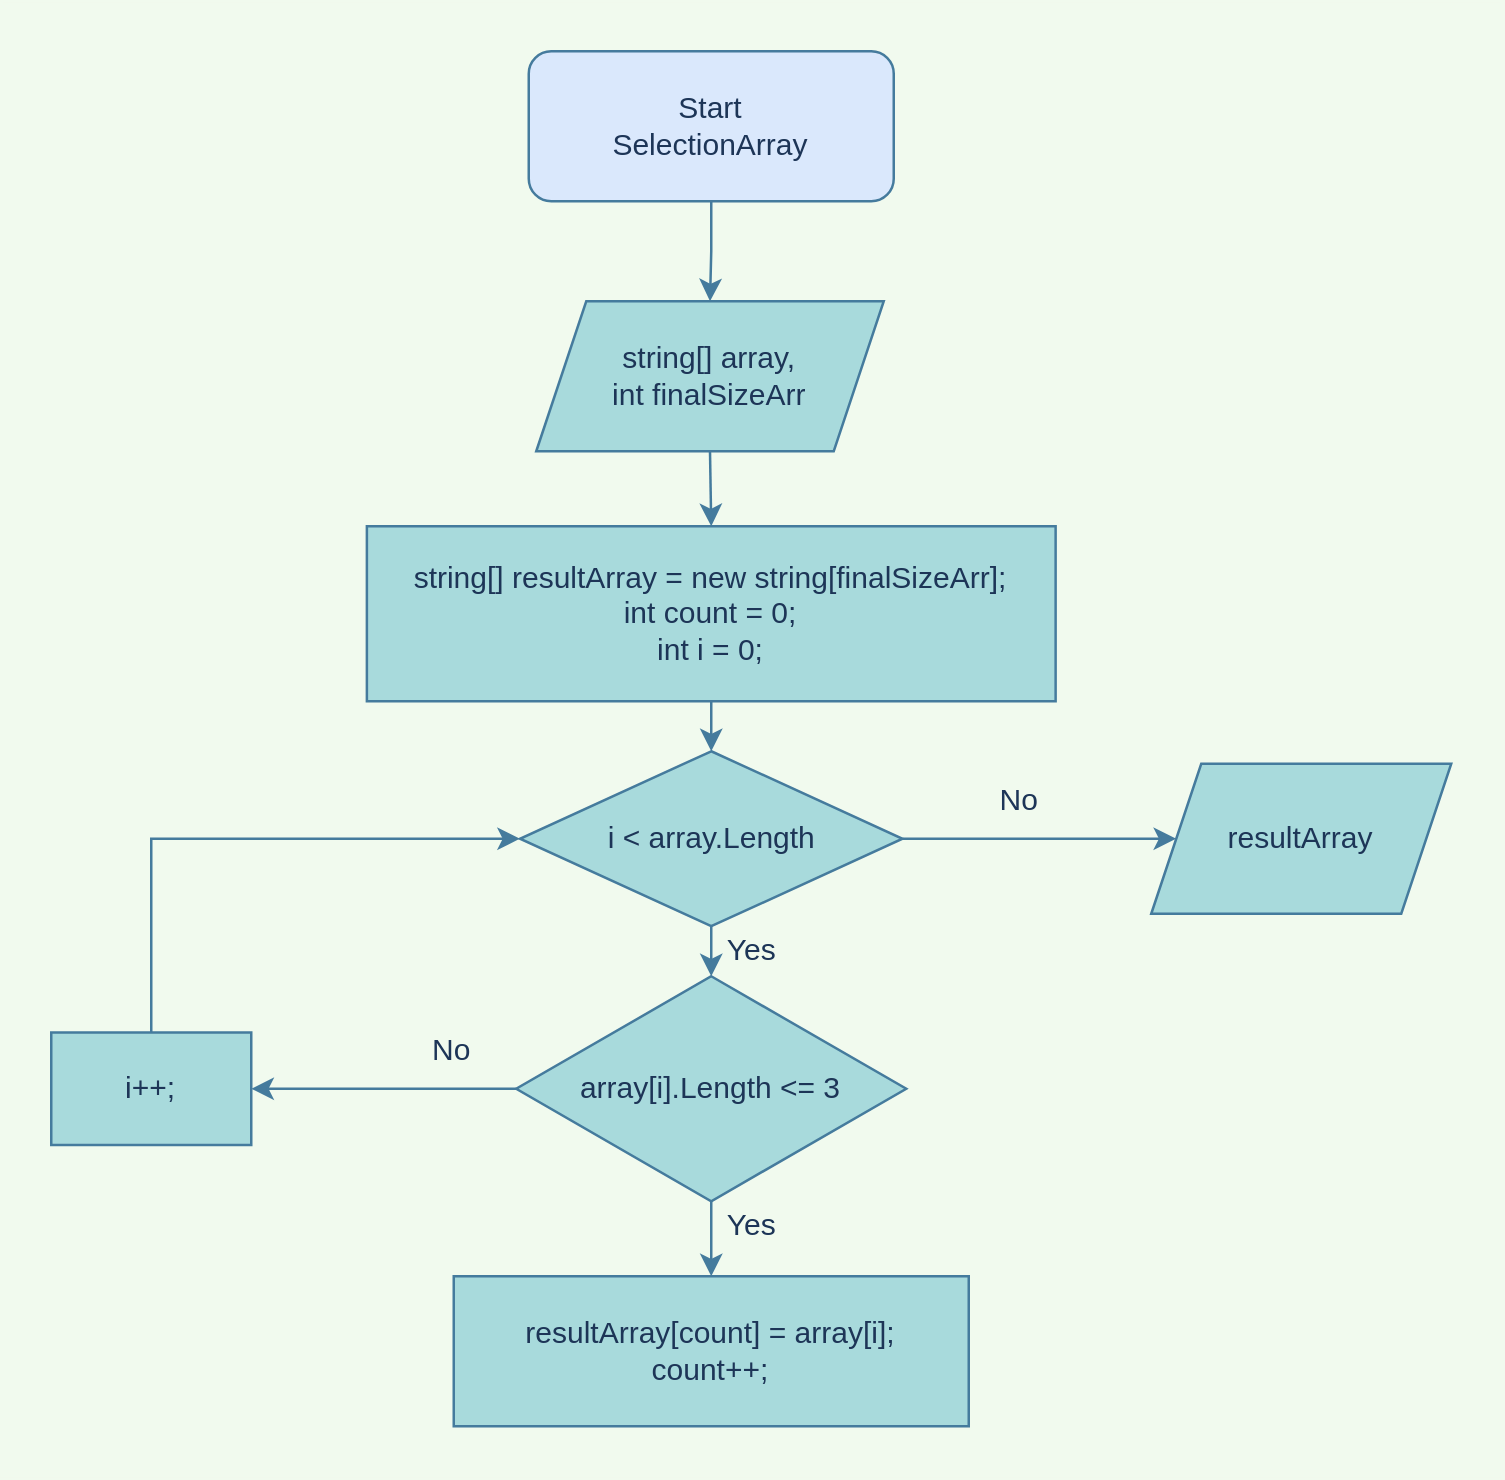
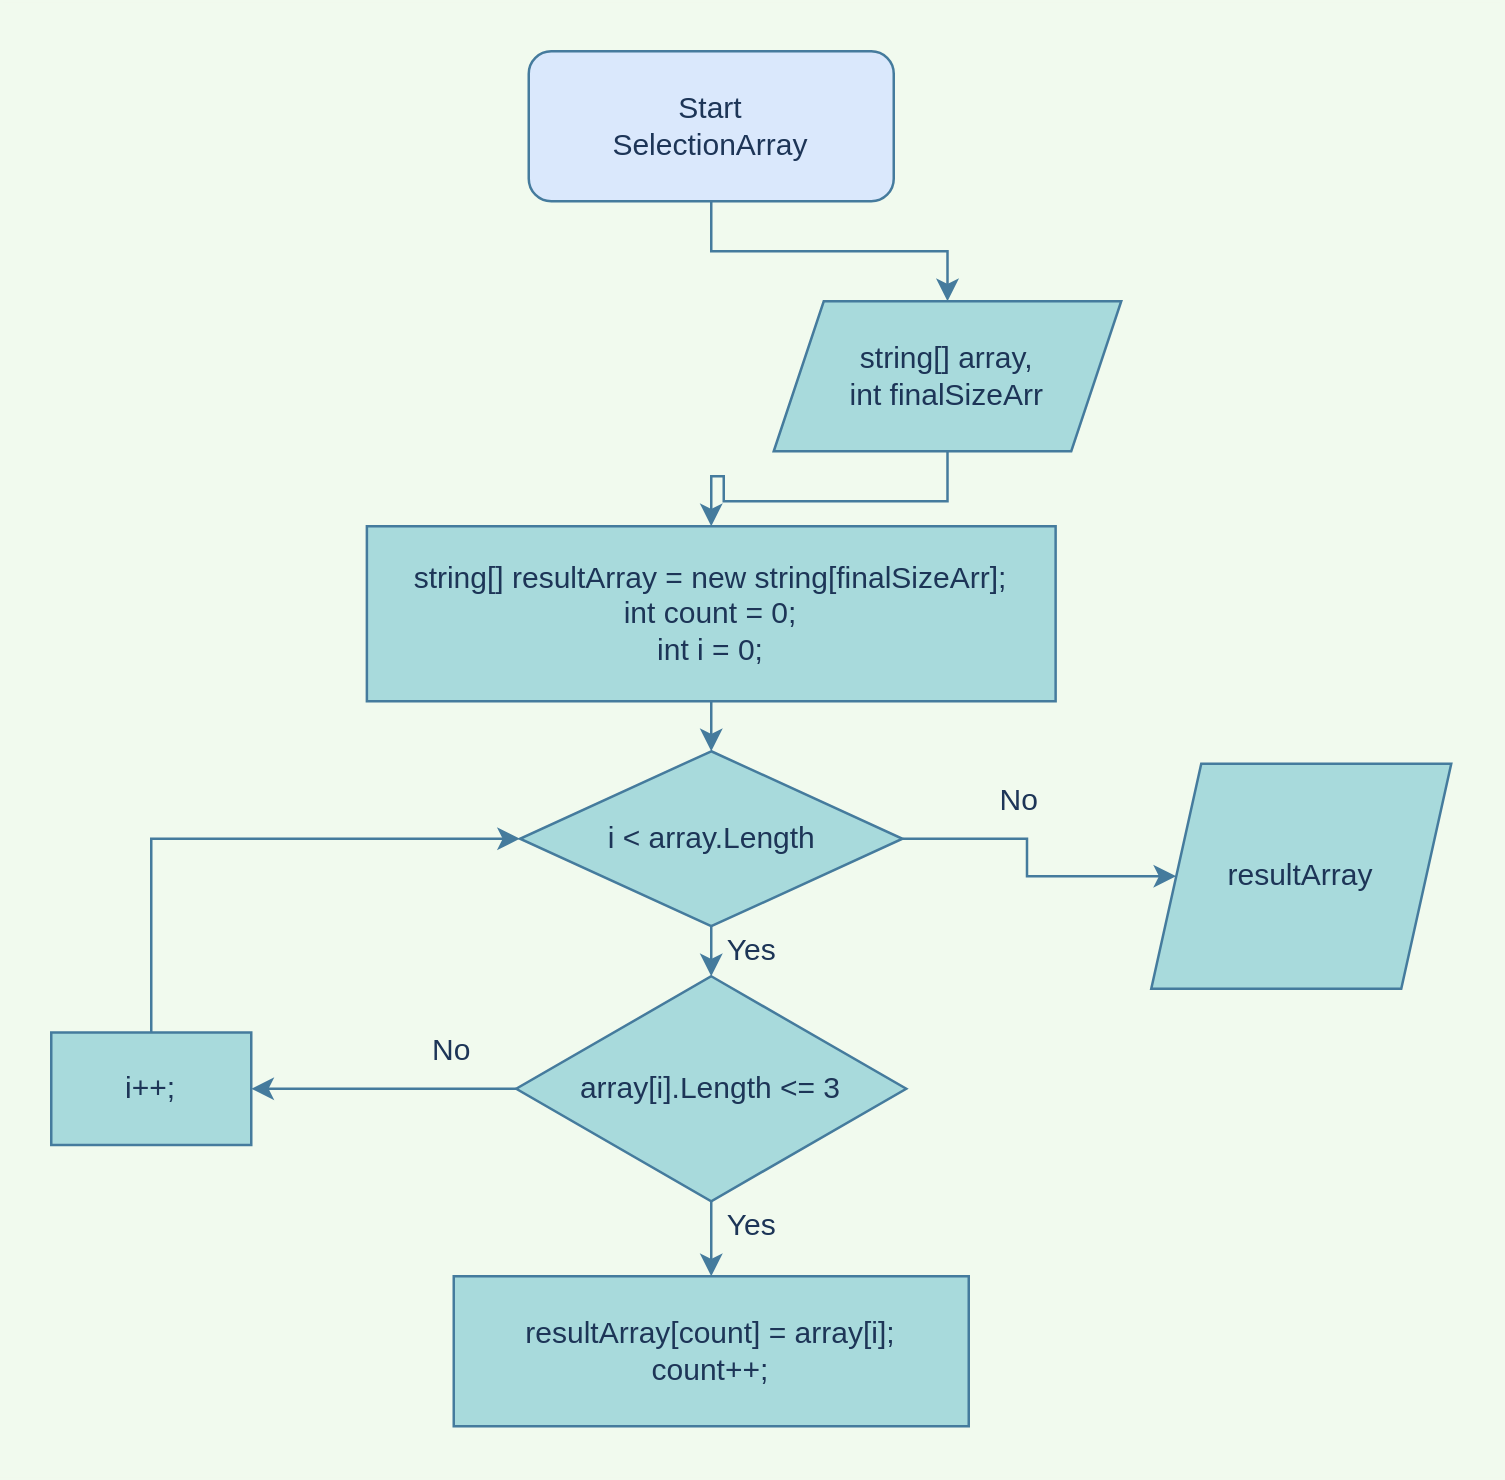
node "string[] array, int finalSizeArr": moved (710, 376) -> (948, 376)
node "resultArray": size 300x150 -> 300x225
